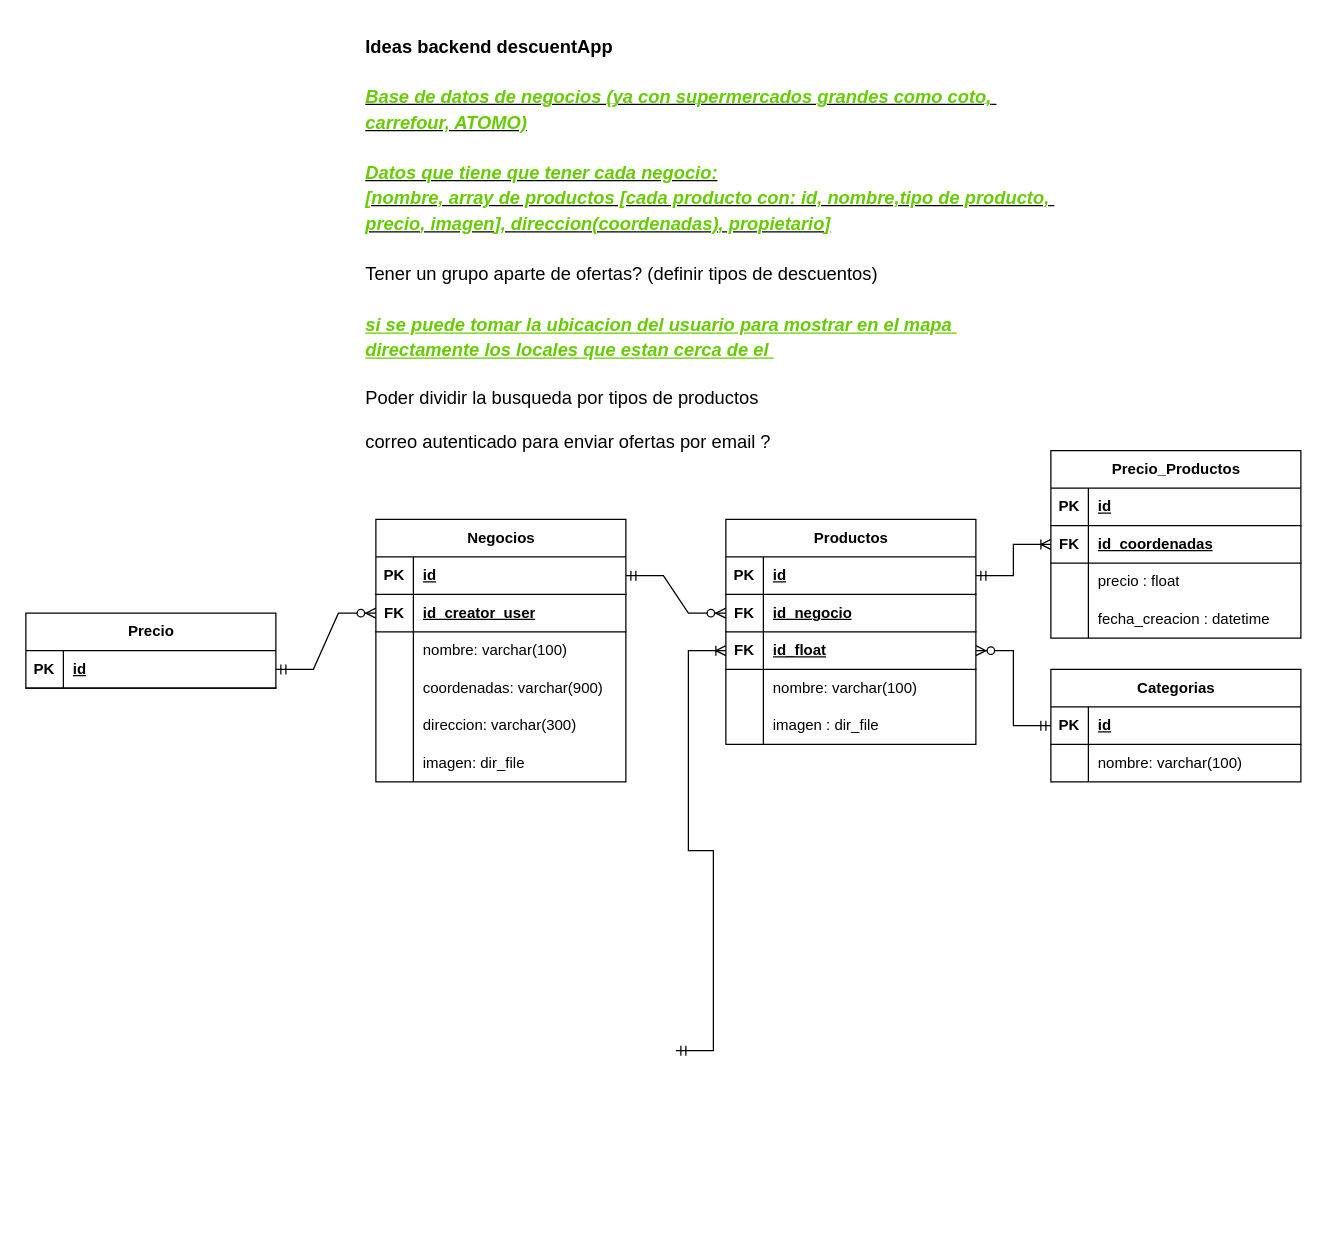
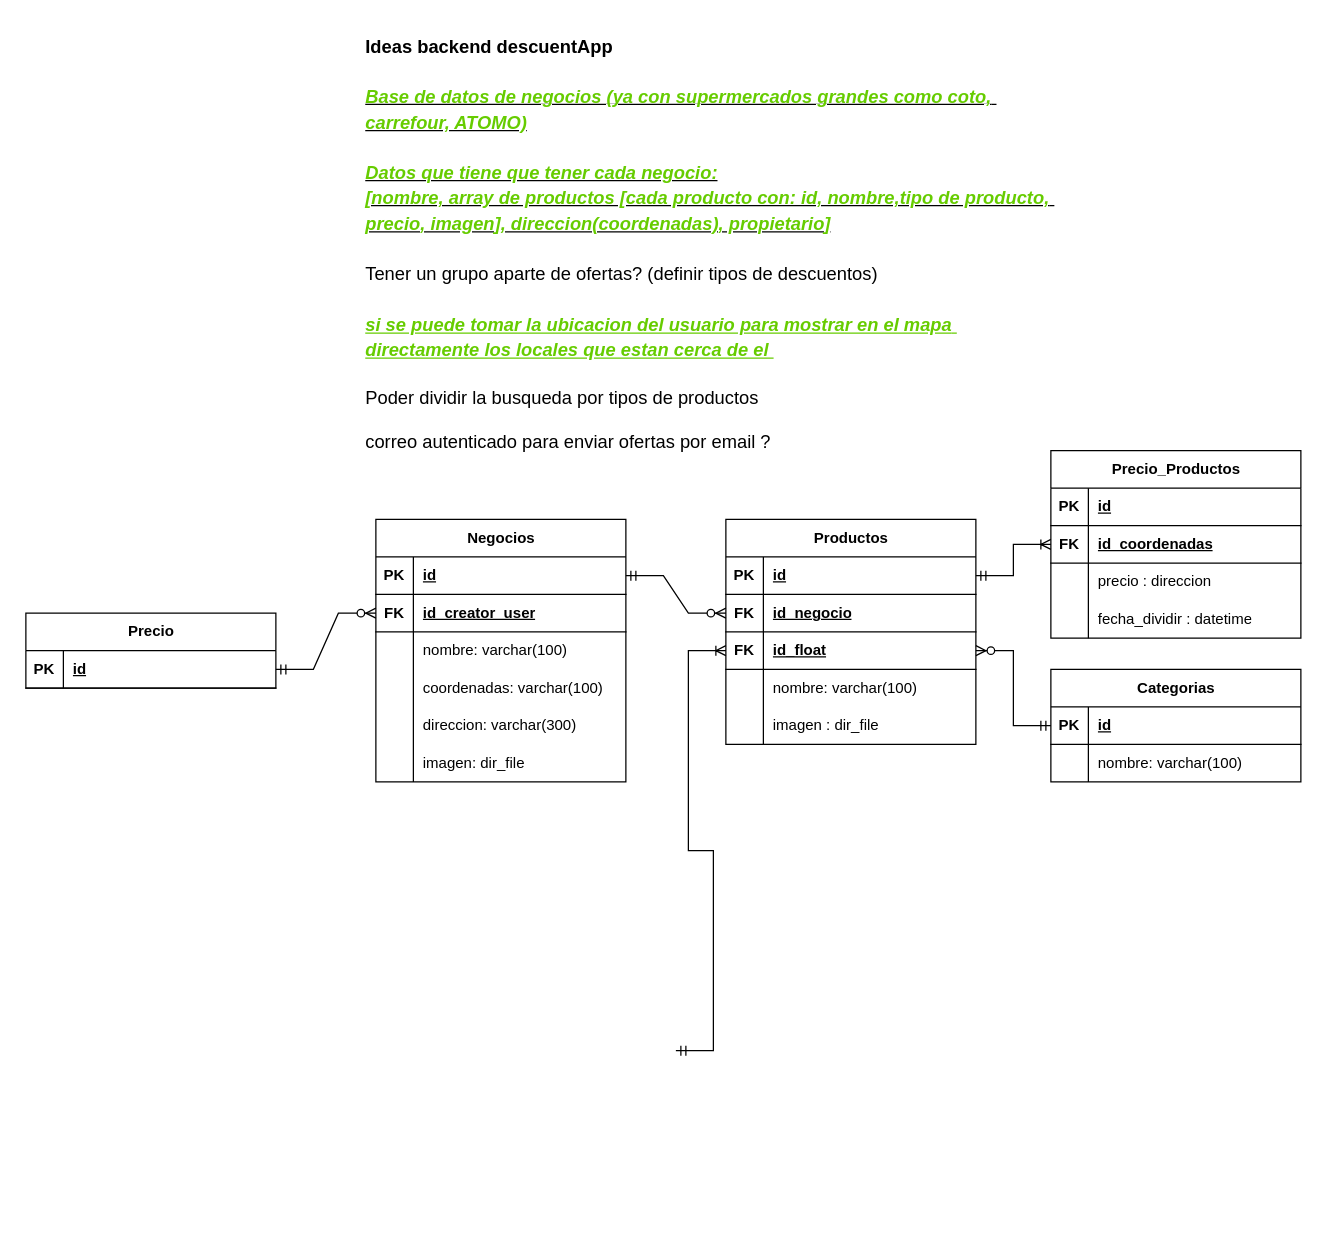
node "precio : float": label "precio : float" -> "precio : direccion"
node "fecha_creacion : datetime": label "fecha_creacion : datetime" -> "fecha_dividir : datetime"
node "coordenadas: varchar(900)": label "coordenadas: varchar(900)" -> "coordenadas: varchar(100)"
